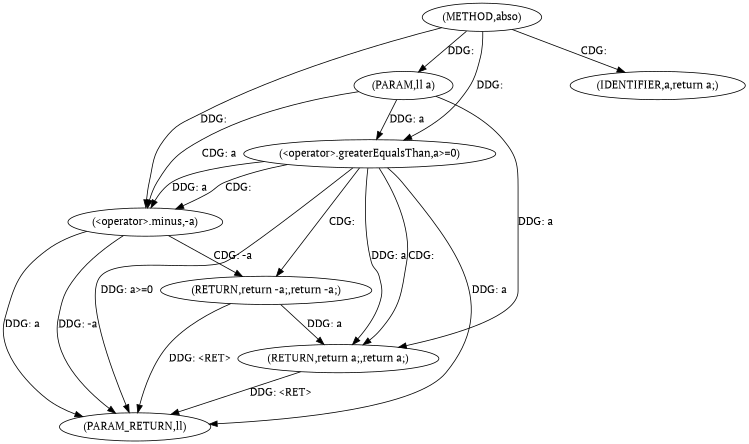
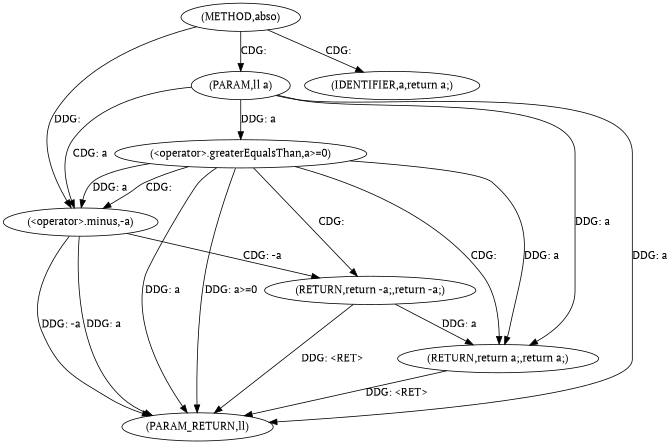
edge "(METHOD,abso)" -> "(PARAM,ll a)": label "DDG: " -> "CDG: "
edge "(METHOD,abso)" -> "(<operator>.greaterEqualsThan,a>=0)": removed, label "DDG:"
edge "(PARAM,ll a)" -> "(PARAM_RETURN,ll)": added, label "DDG: a"
